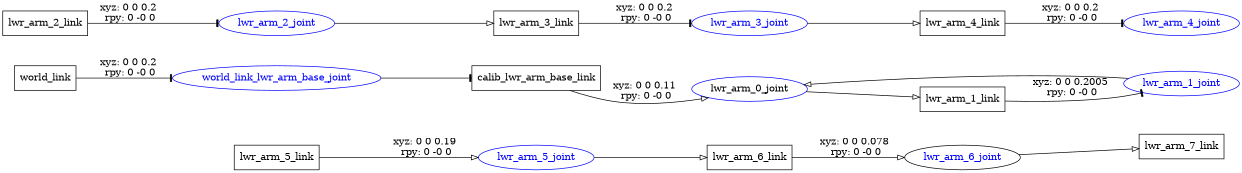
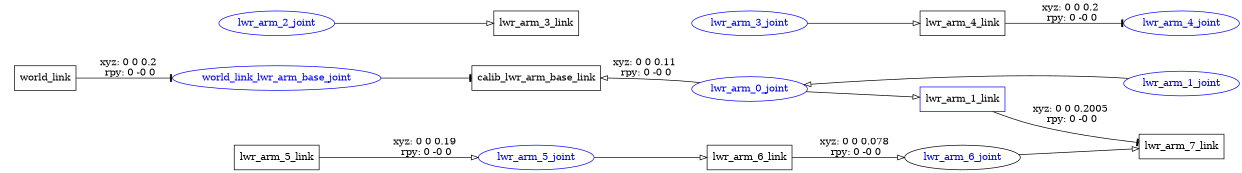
node "lwr_arm_2_link": removed
edge "lwr_arm_3_link" -> "lwr_arm_3_joint": removed, label "xyz: 0 0 0.2 rpy: 0 -0 0"
node "lwr_arm_0_joint": fontcolor black -> blue
node "lwr_arm_1_link": color black -> blue
edge "lwr_arm_1_link" -> "lwr_arm_1_joint": now "lwr_arm_1_link" -> "lwr_arm_7_link"
edge "calib_lwr_arm_base_link" -> "lwr_arm_0_joint": reversed
